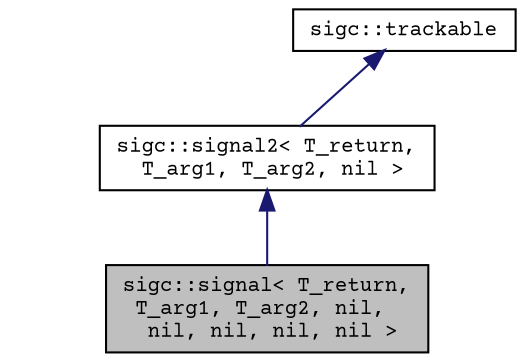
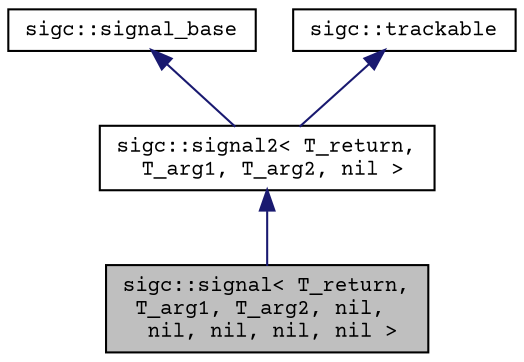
node "sigc::signal_base": added
